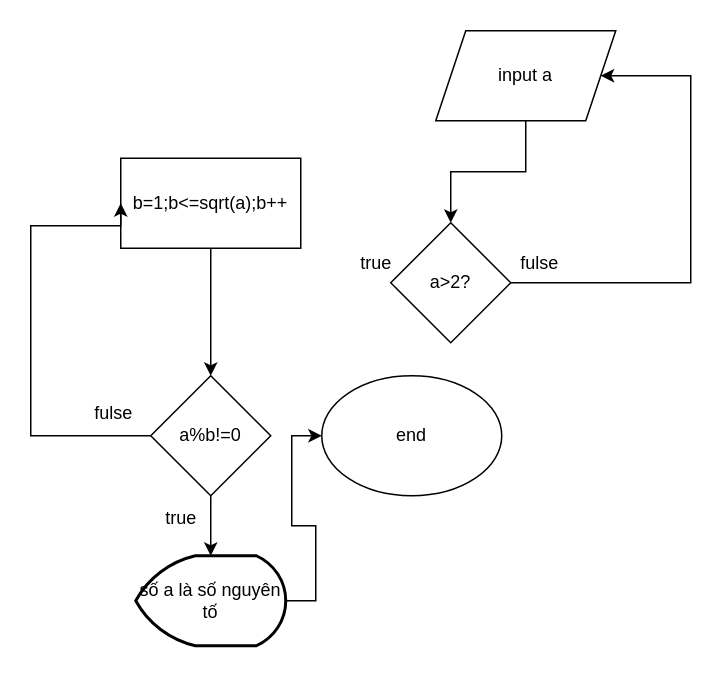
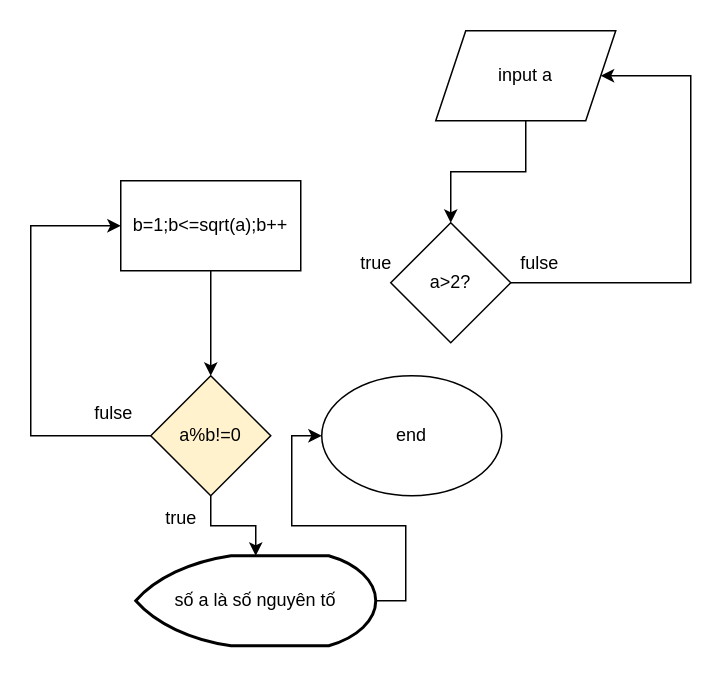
node "b=1;b<=sqrt(a);b++": moved (211, 203) -> (211, 226)
node "a%b!=0": fillcolor #ffffff -> #fff2cc
node "số a là số nguyên tố": size 150x90 -> 240x90
